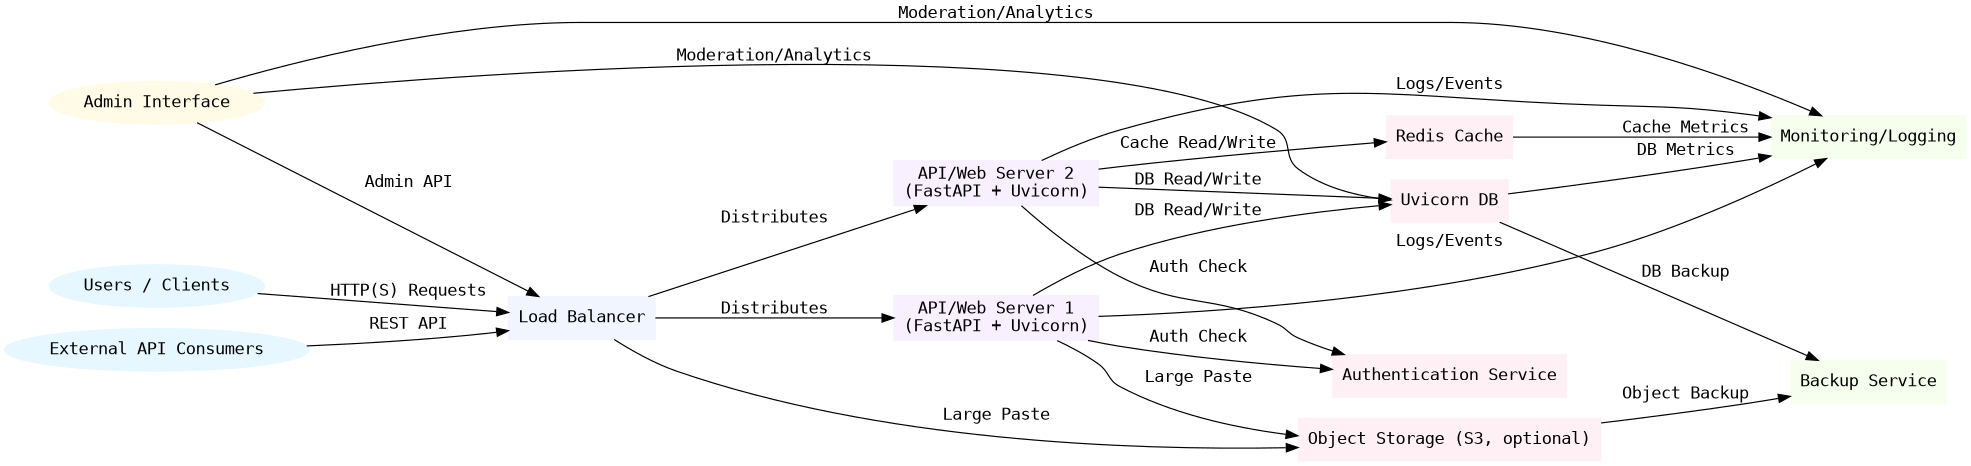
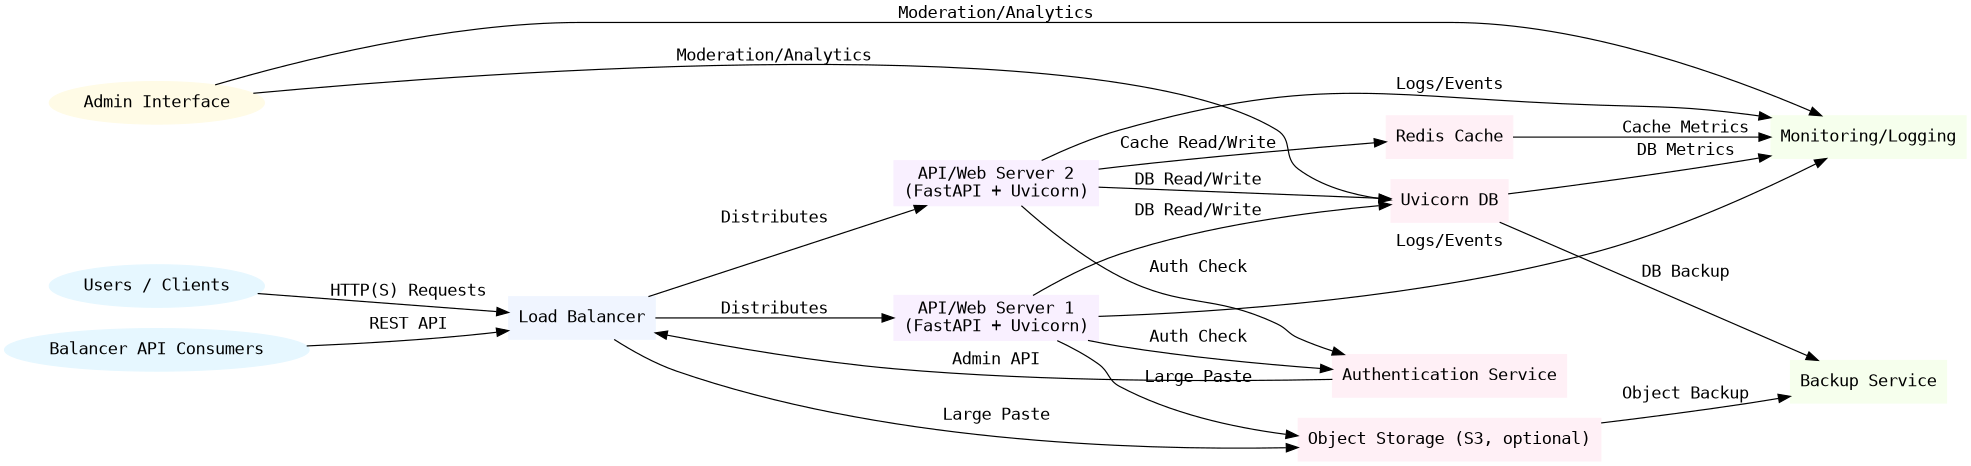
edge "Admin Interface" -> "Load Balancer": now "Authentication Service" -> "Load Balancer"
node "External API Consumers": label "External API Consumers" -> "Balancer API Consumers"
